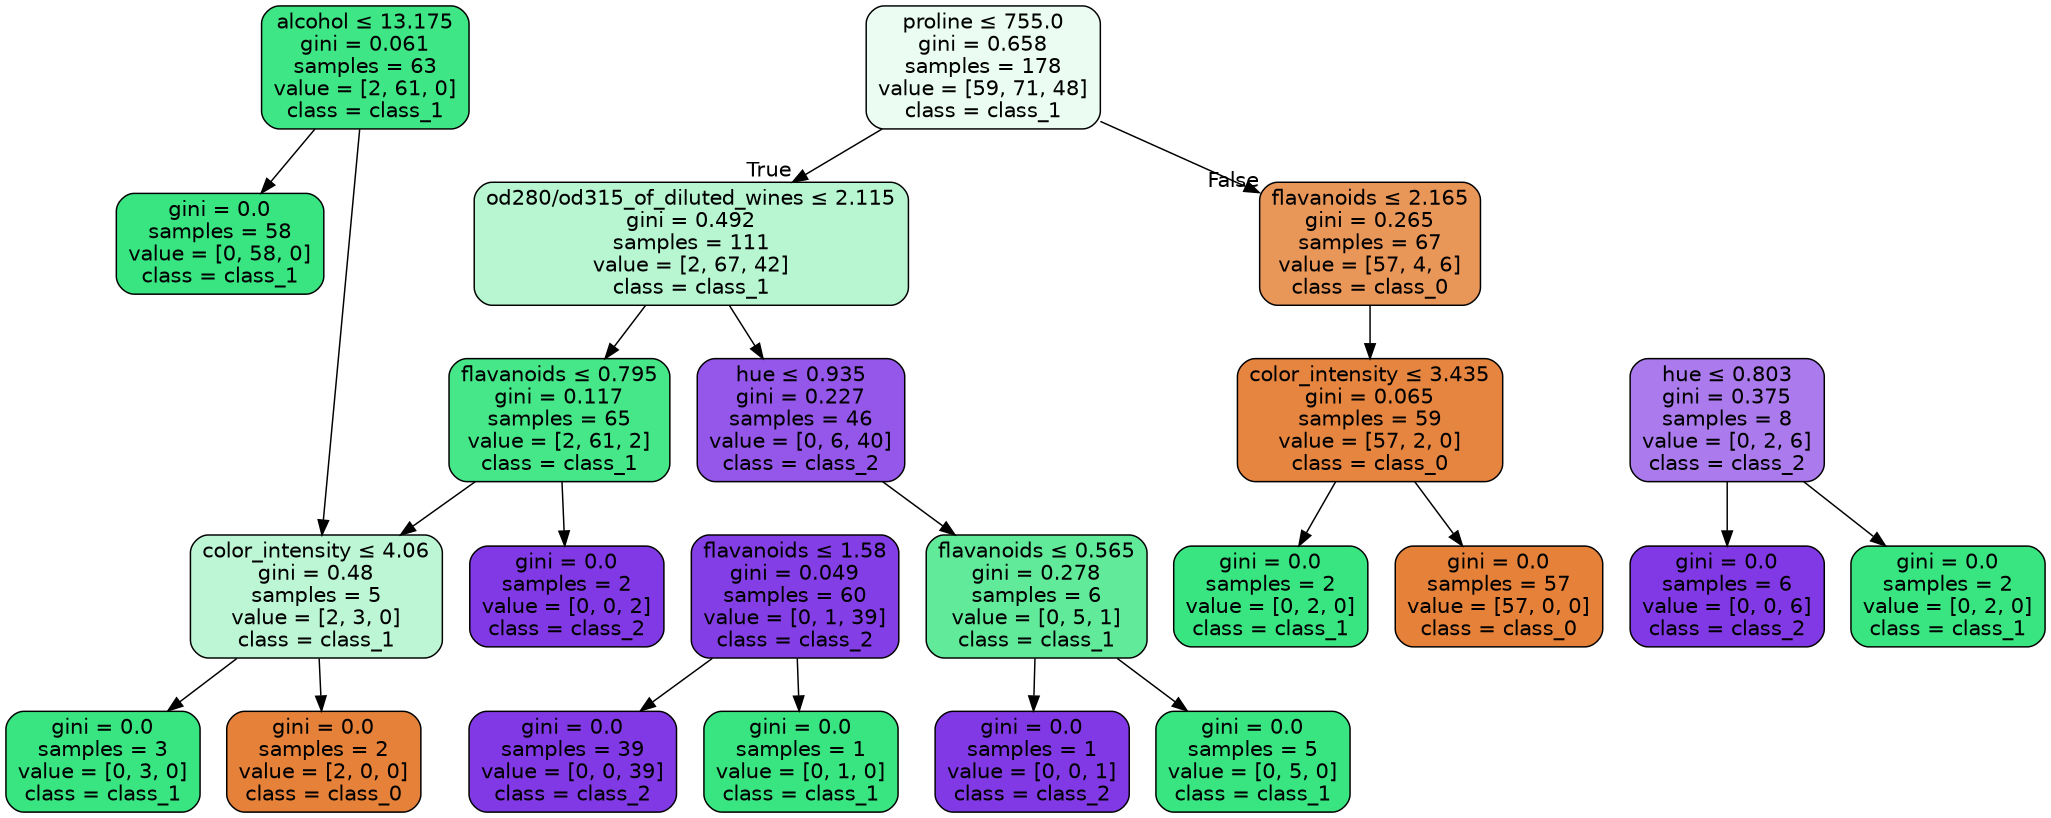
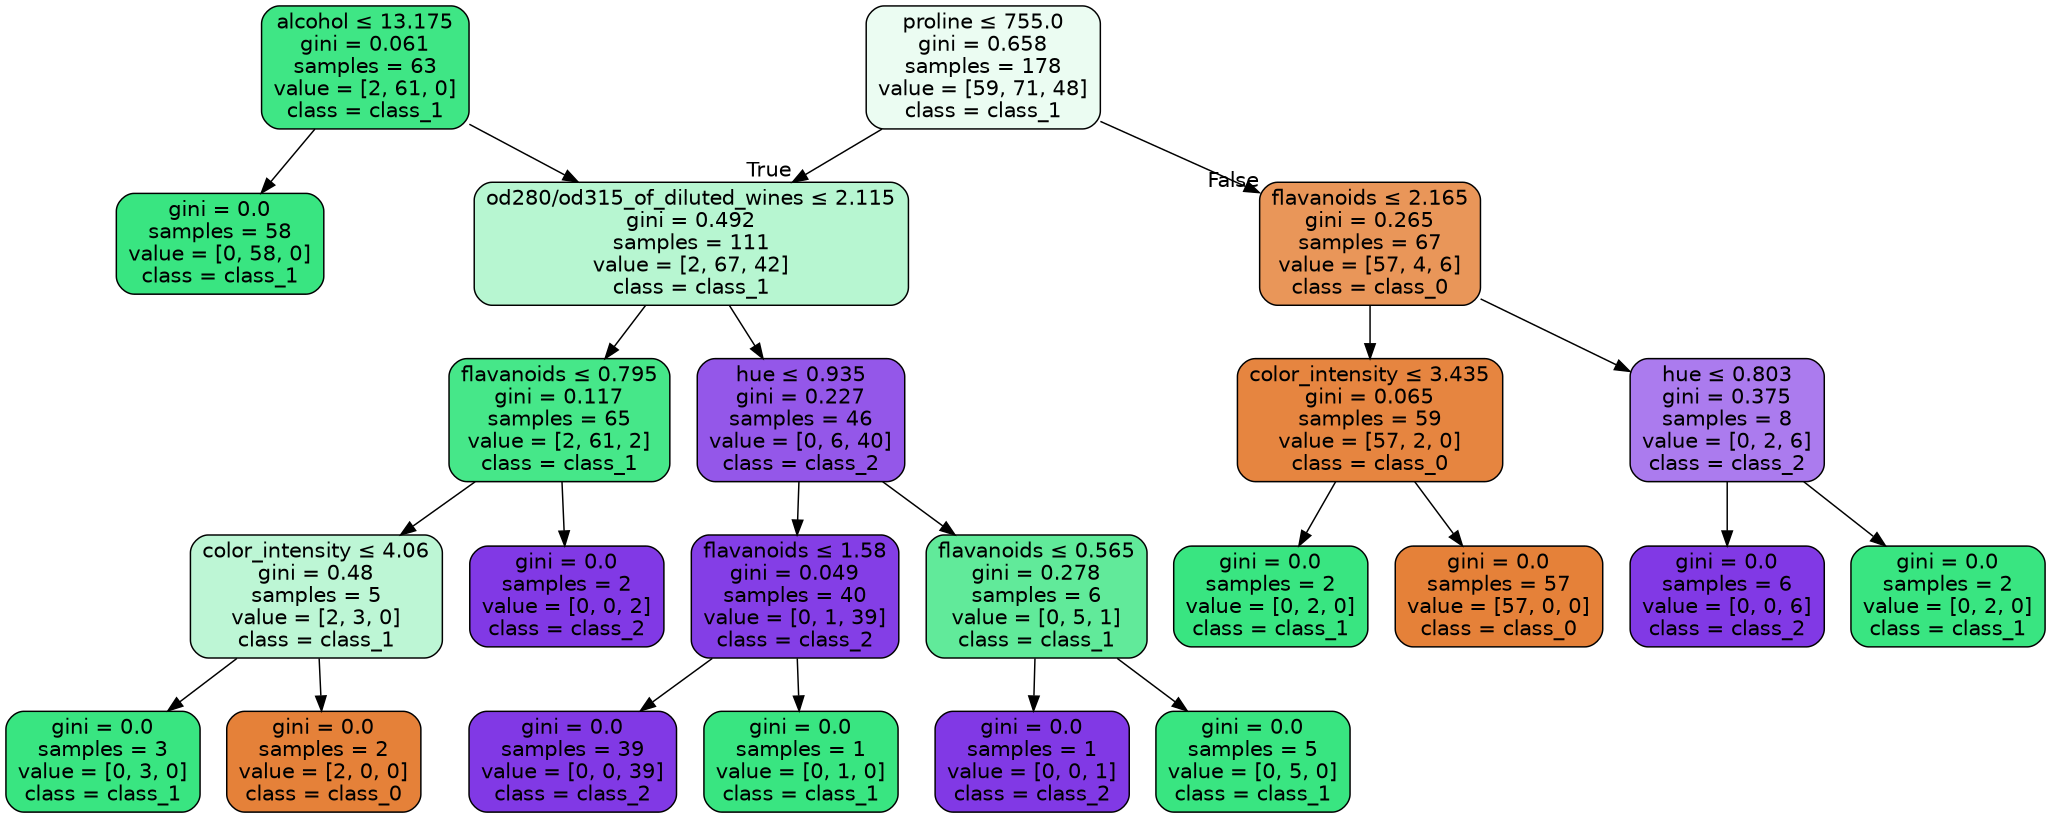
edge "alcohol ≤ 13.175" -> "color_intensity ≤ 4.06": now "alcohol ≤ 13.175" -> "od280/od315_of_diluted_wines ≤ 2.115"
edge "flavanoids ≤ 2.165" -> "hue ≤ 0.803": added
edge "hue ≤ 0.935" -> "flavanoids ≤ 1.58": added
node "flavanoids ≤ 1.58": text "samples = 60" -> "samples = 40"
